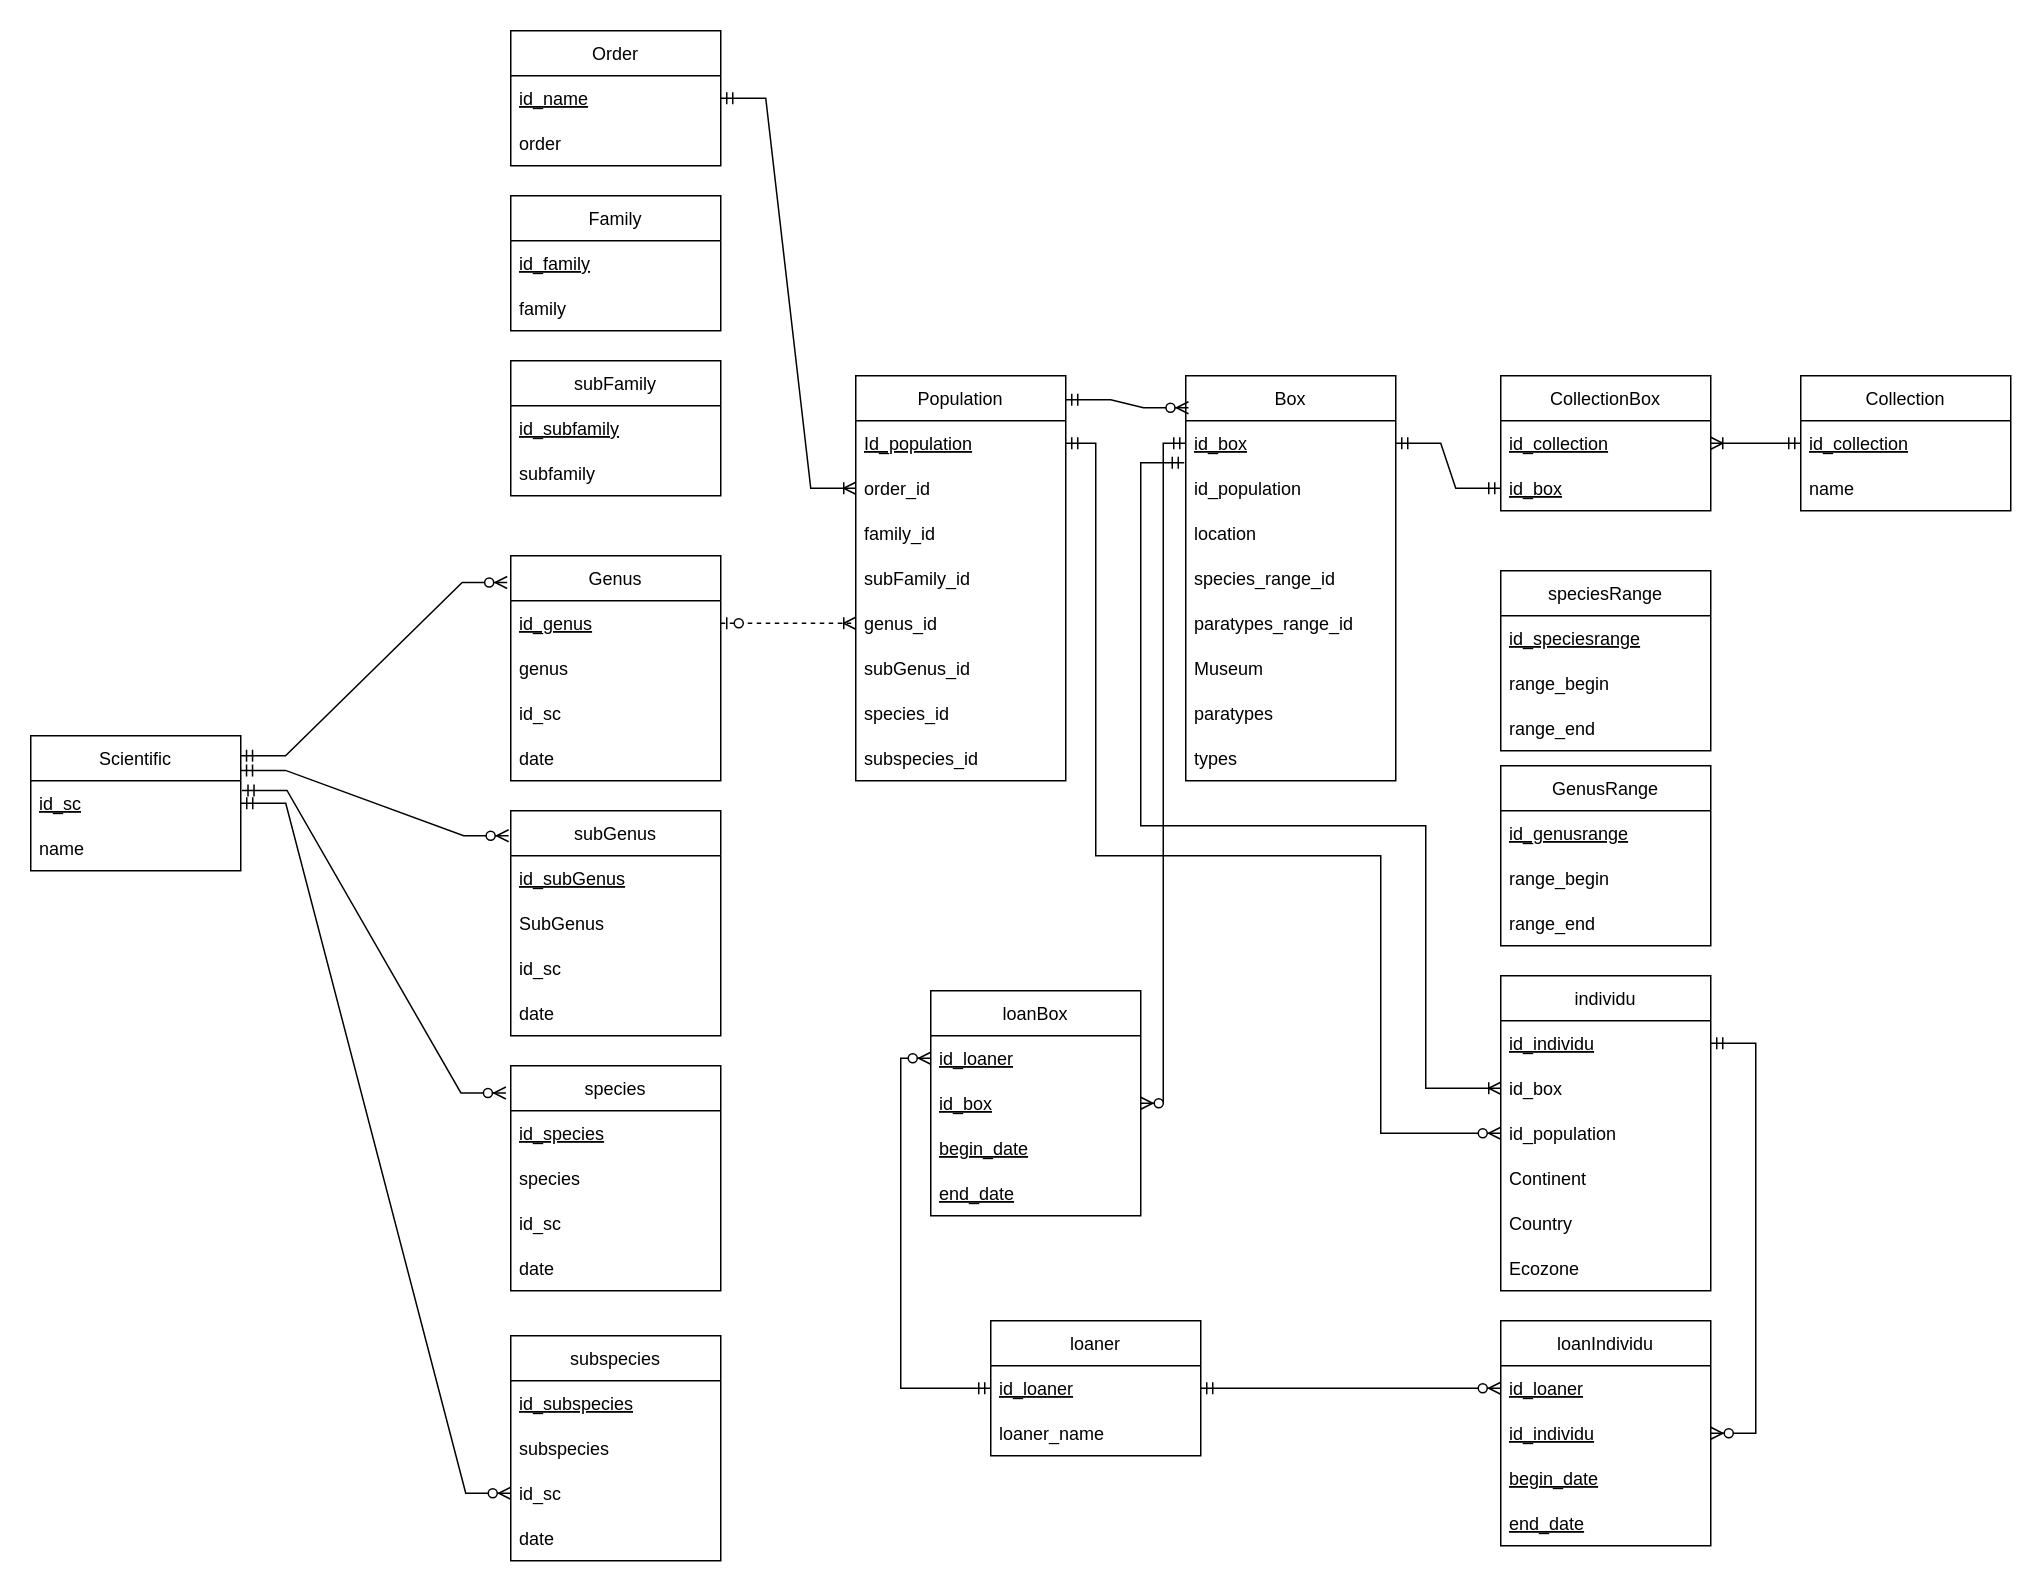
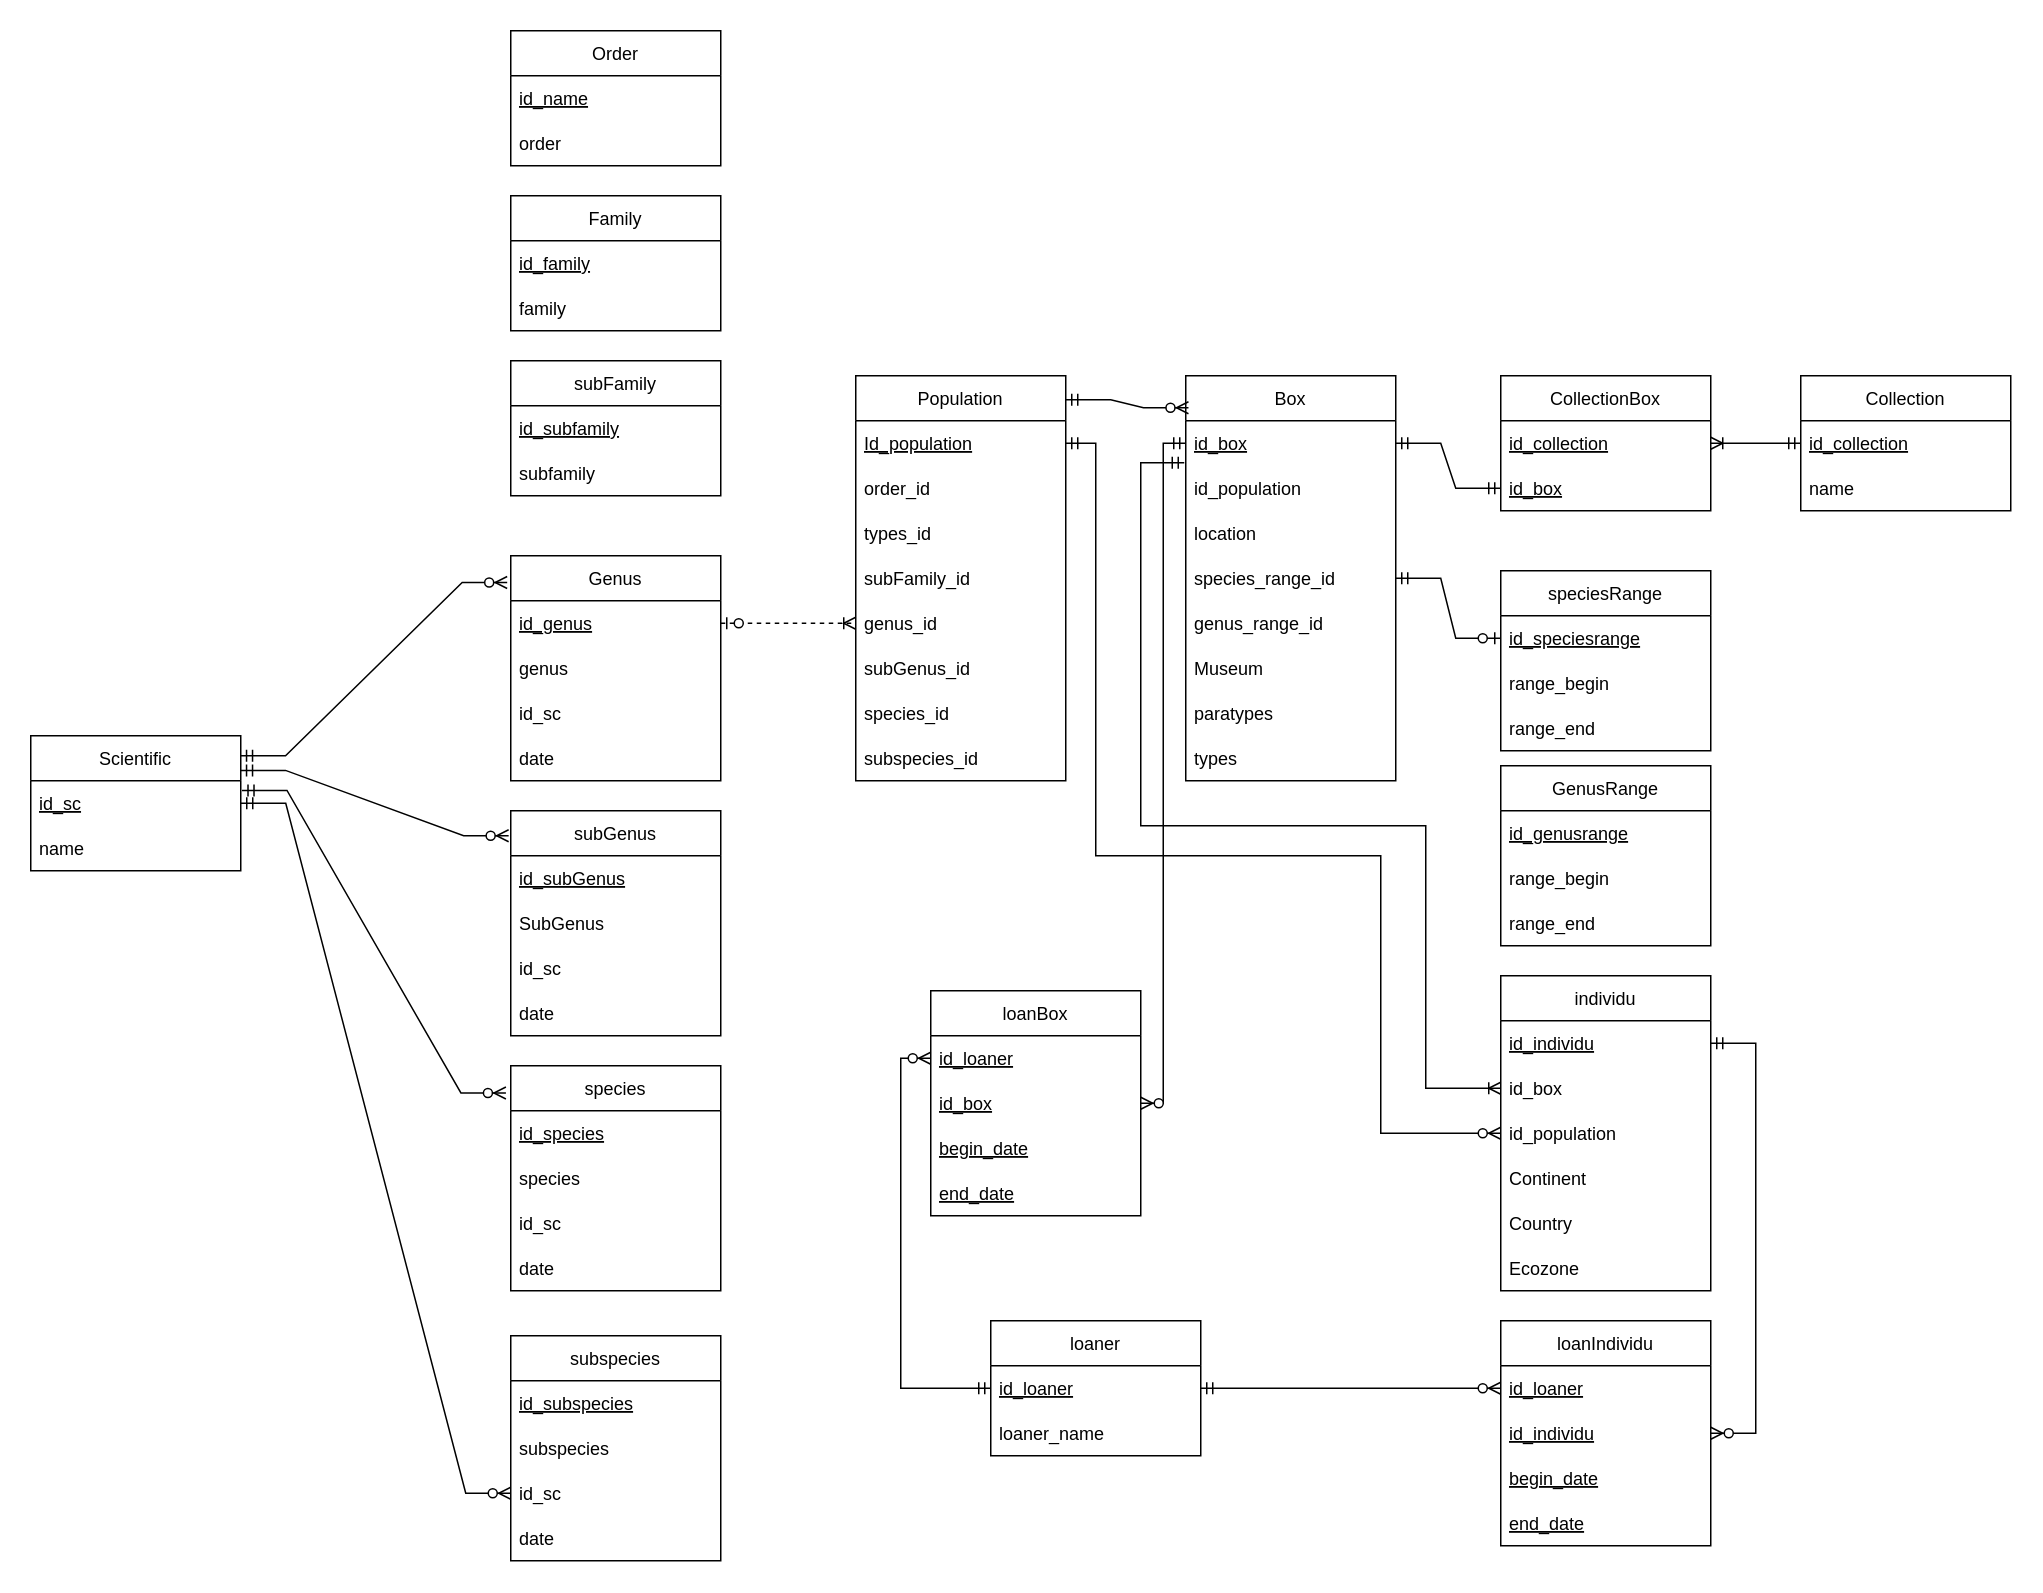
edge "id_name" -- "order_id": removed
node "family_id": label "family_id" -> "types_id"
edge "species_range_id" -- "id_speciesrange": added
node "paratypes_range_id": label "paratypes_range_id" -> "genus_range_id"
